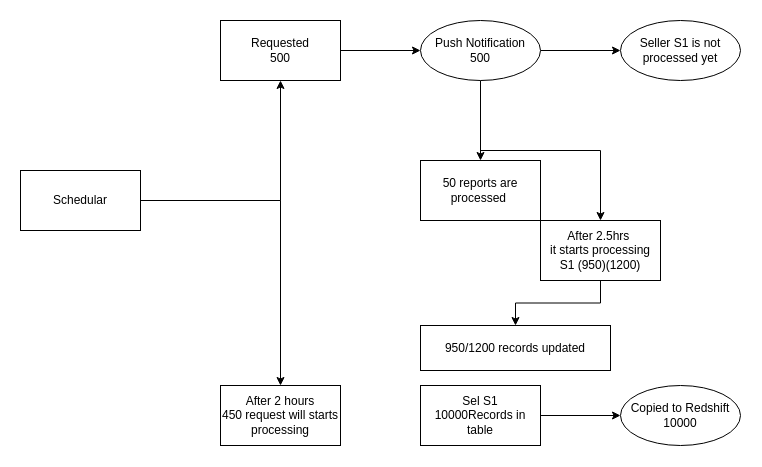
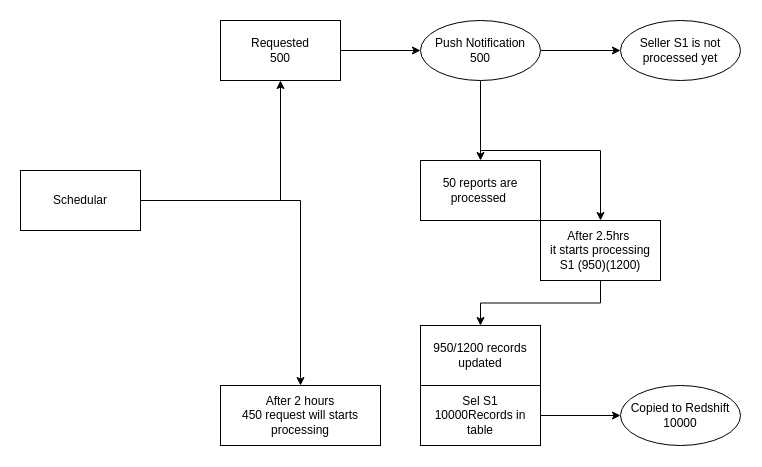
node "950/1200 records updated": size 190x45 -> 120x60
node "After 2 hours 450 request will starts processing": size 120x60 -> 160x60
